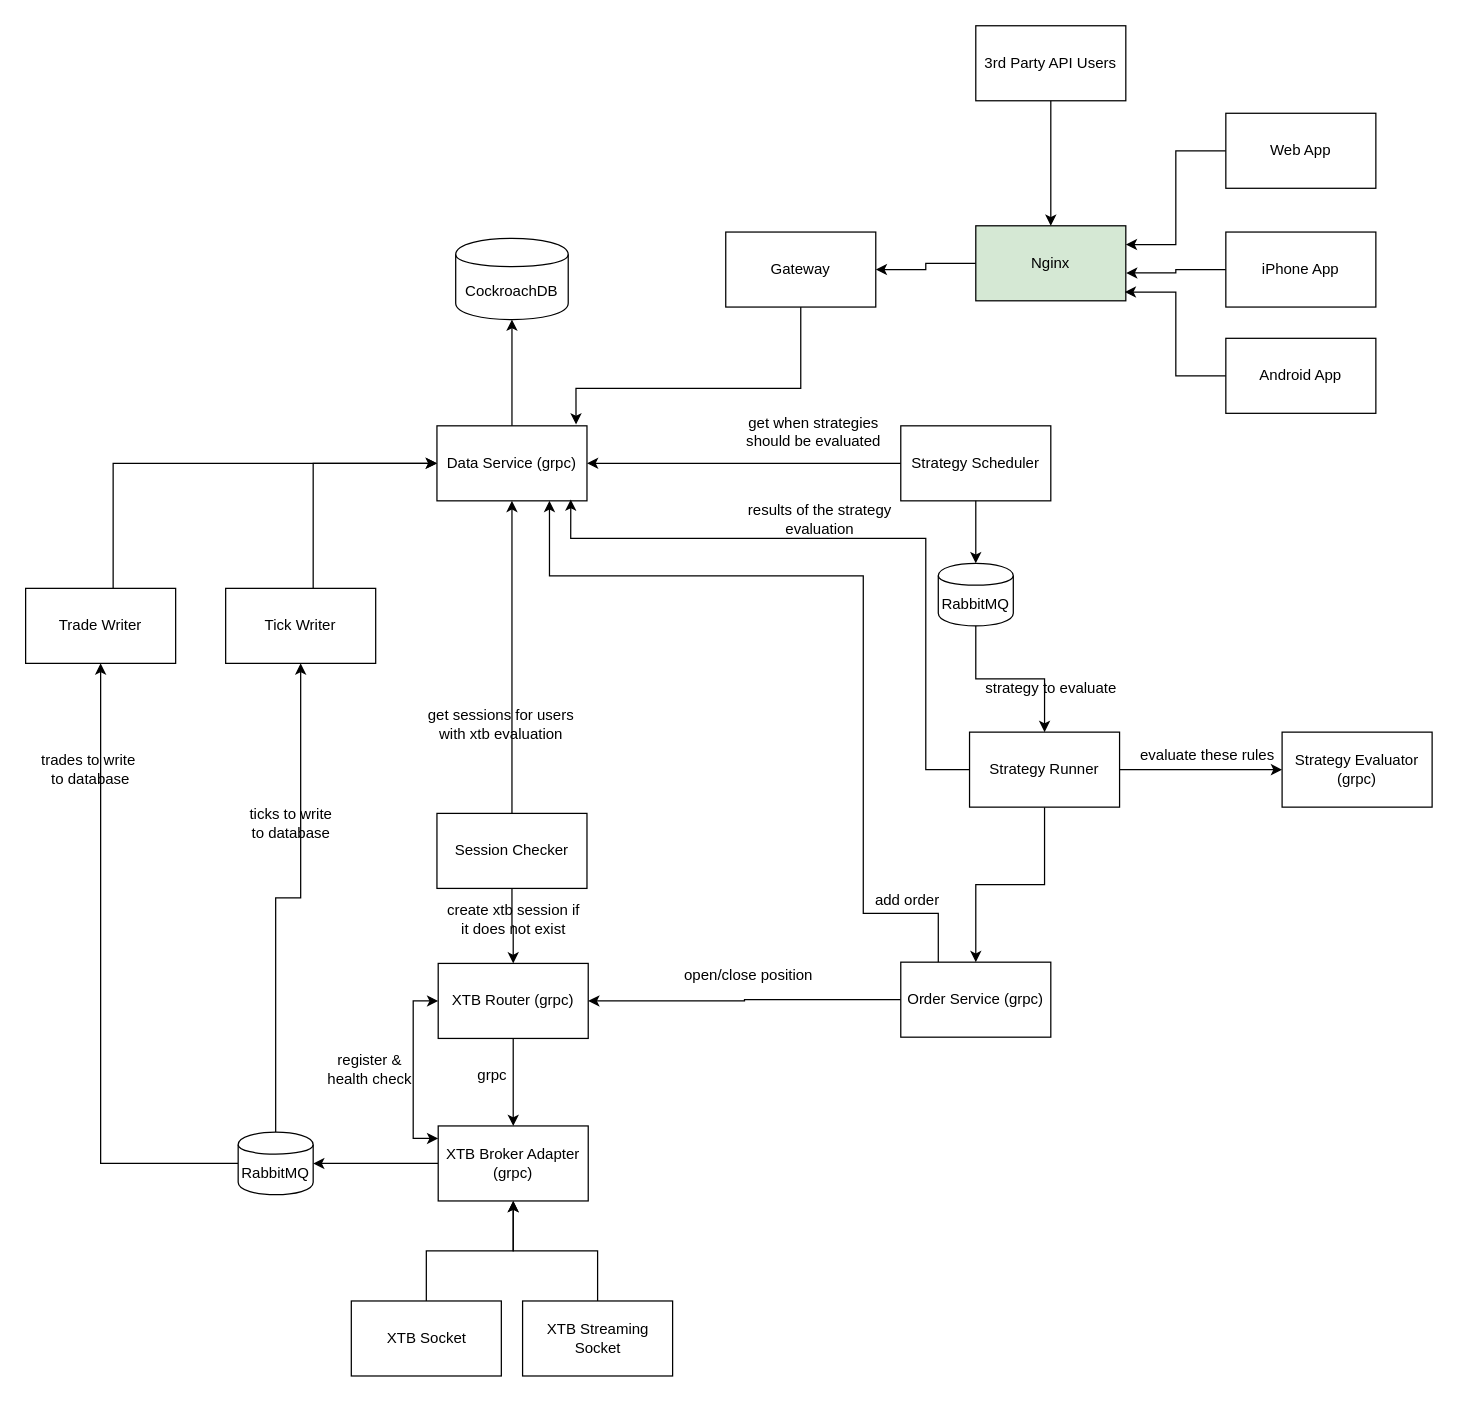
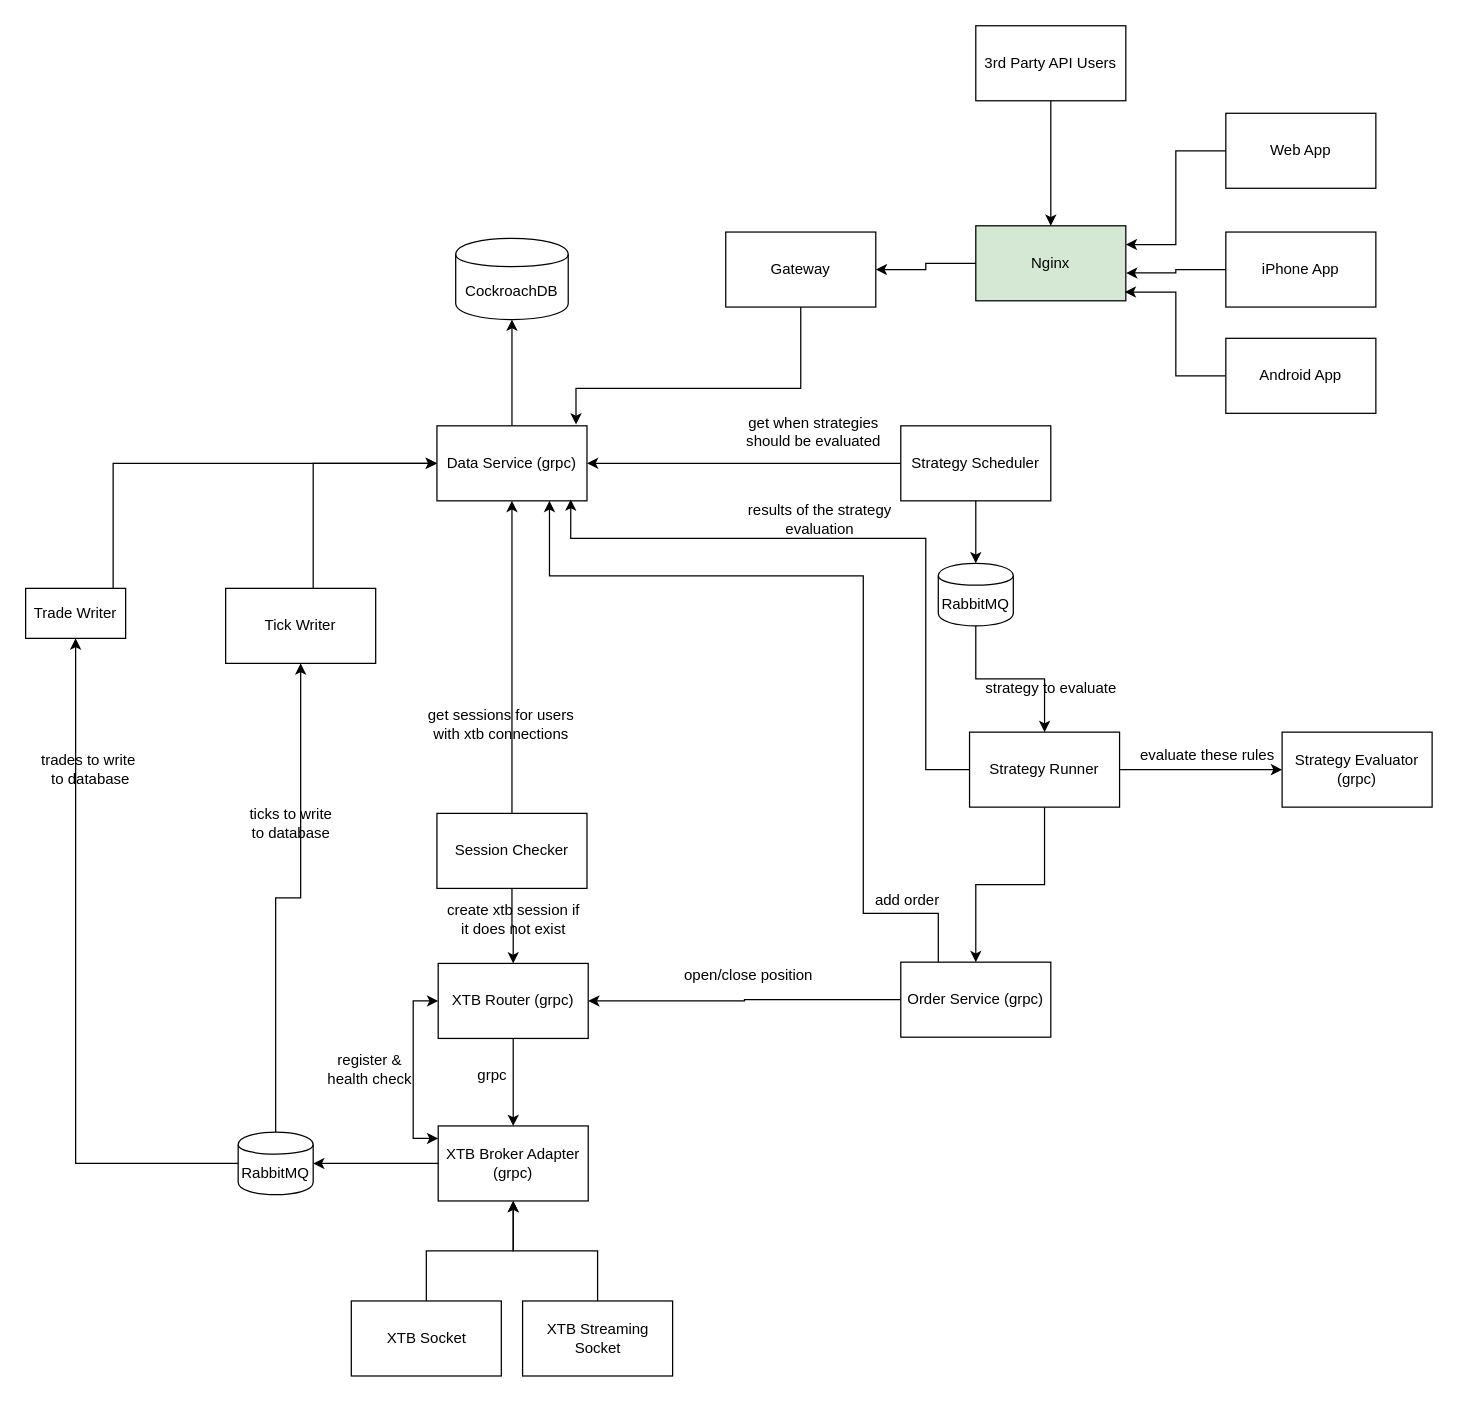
node "Trade Writer": size 150x75 -> 100x50
node "get sessions for users with xtb evaluation": label "get sessions for users with xtb evaluation" -> "get sessions for users with xtb connections"
